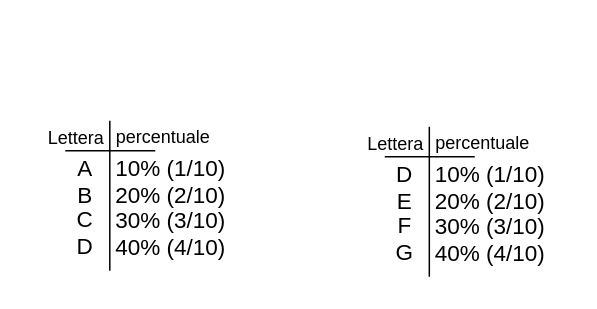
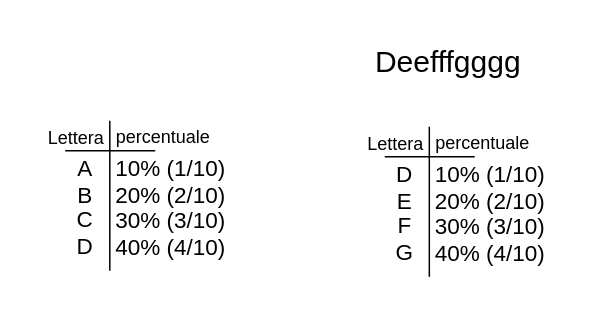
node "Deefffgggg": added
